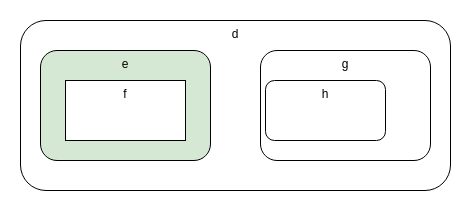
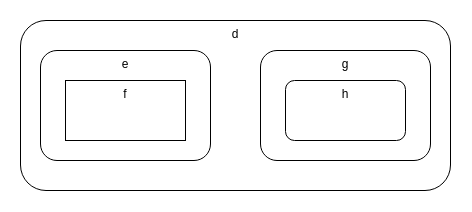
node "e": fillcolor #d5e8d4 -> #ffffff
node "h": moved (326, 111) -> (346, 111)
